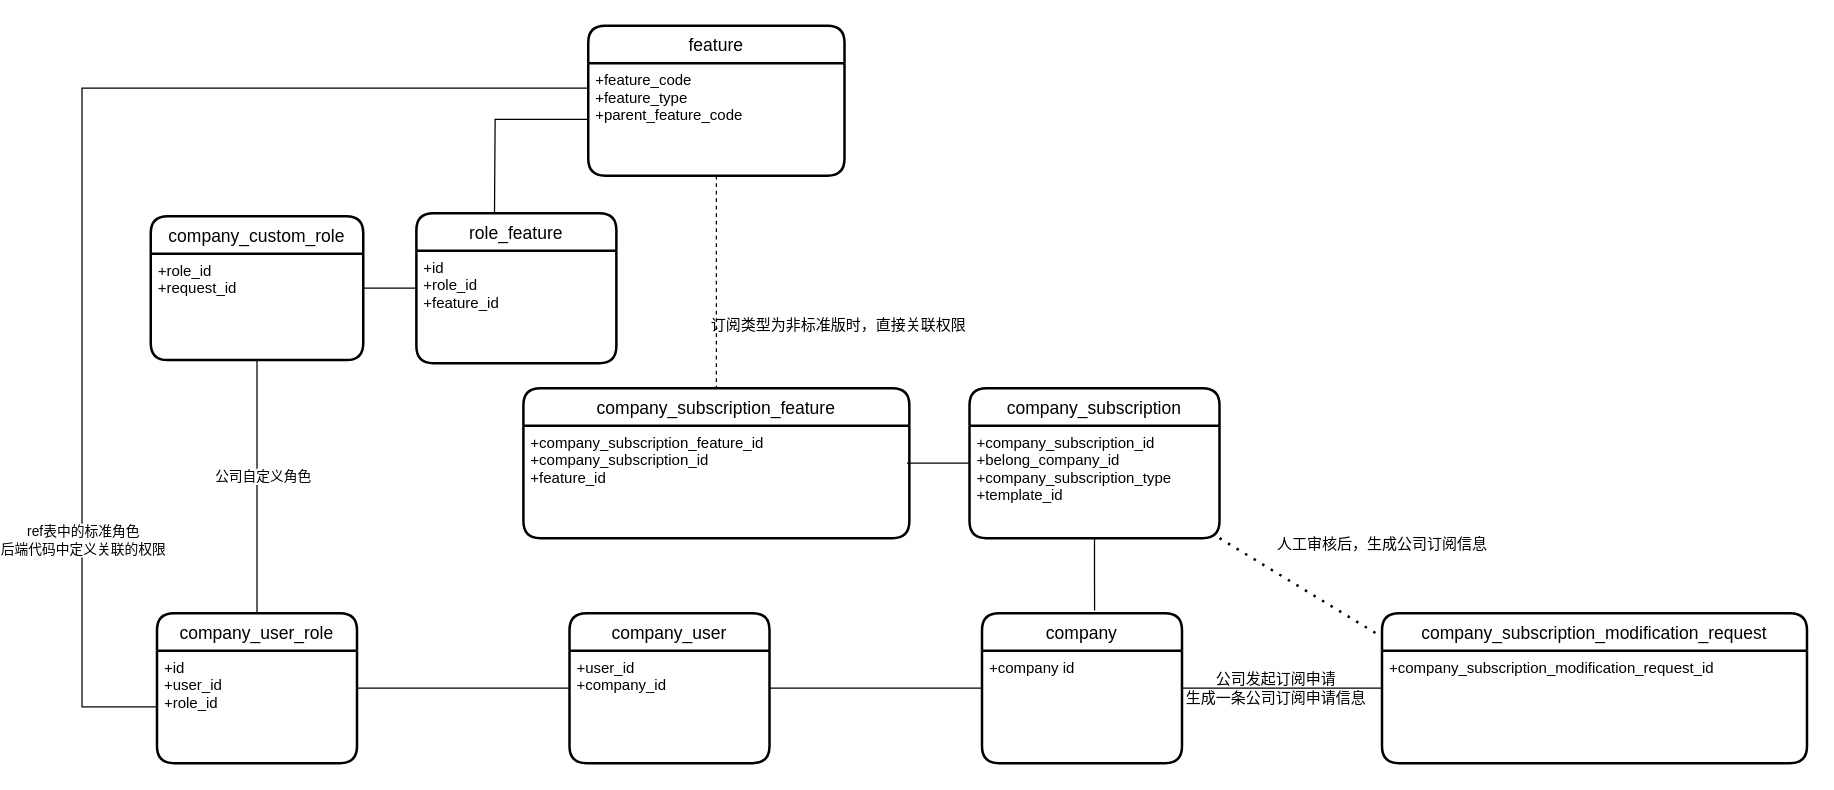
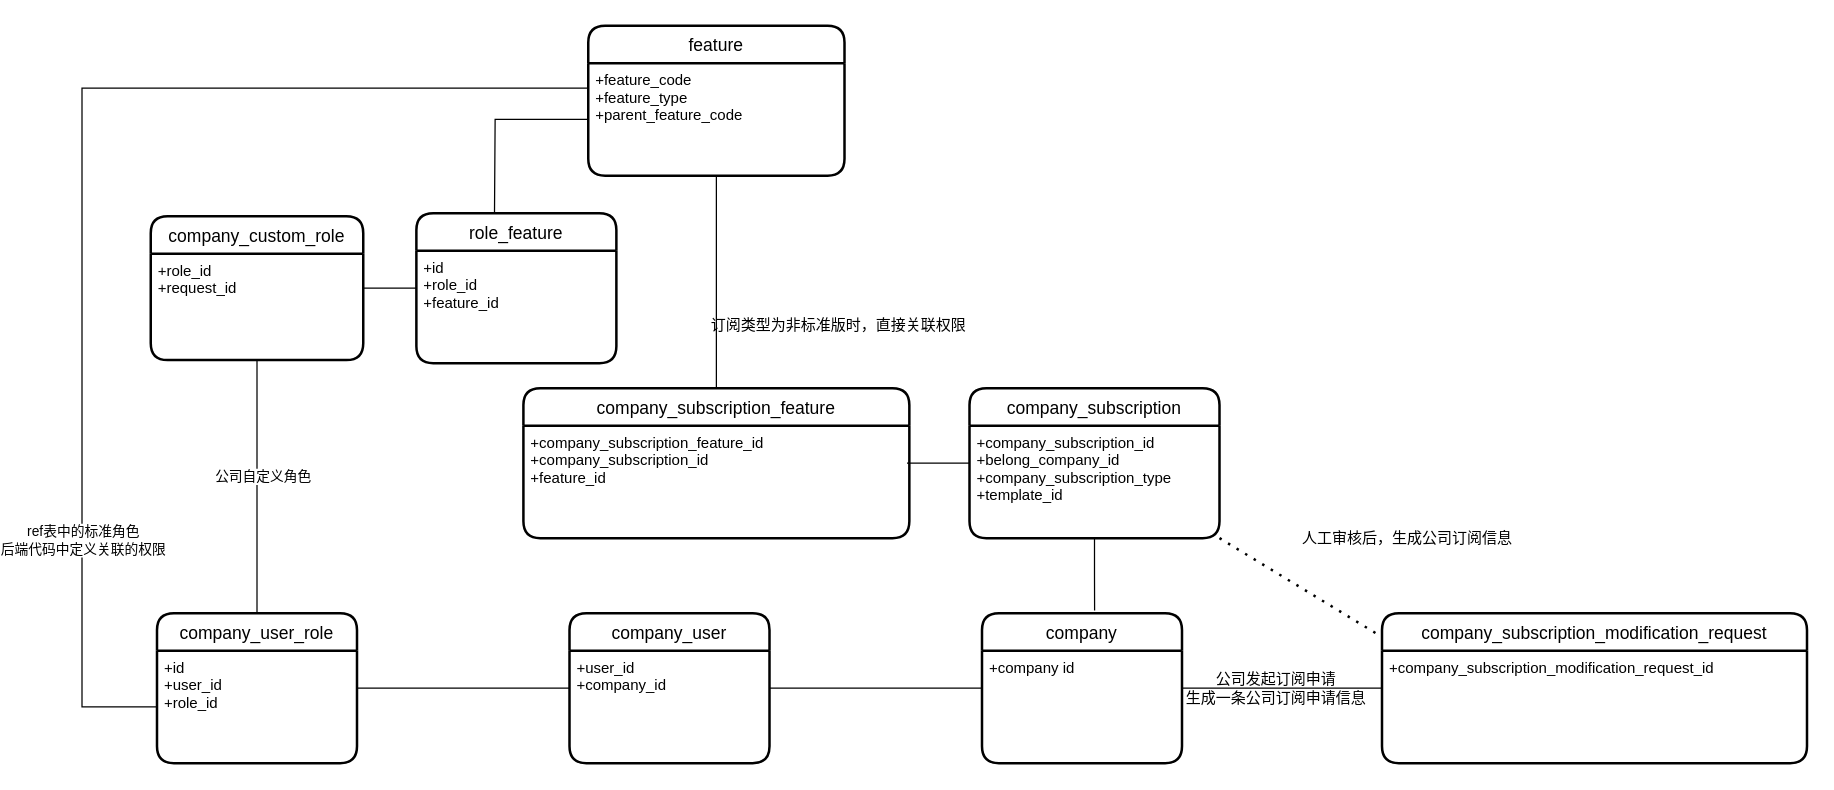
edge "+feature_code +feature_type +parent_feature_code" -- "company_subscription_feature": style dashed -> solid
node "人工审核后，生成公司订阅信息": moved (1382, 544) -> (1407, 538)
